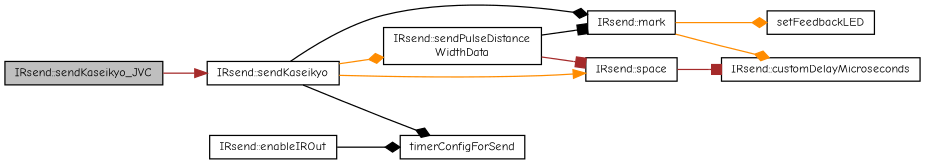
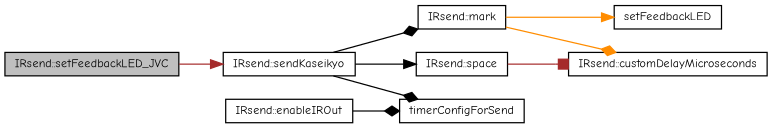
edge "IRsend::mark" -> "setFeedbackLED": arrowhead diamond -> normal
node "IRsend::sendPulseDistance WidthData": removed
node "IRsend::sendKaseikyo_JVC": label "IRsend::sendKaseikyo_JVC" -> "IRsend::setFeedbackLED_JVC"
edge "IRsend::sendKaseikyo" -> "IRsend::space": color darkorange -> black
